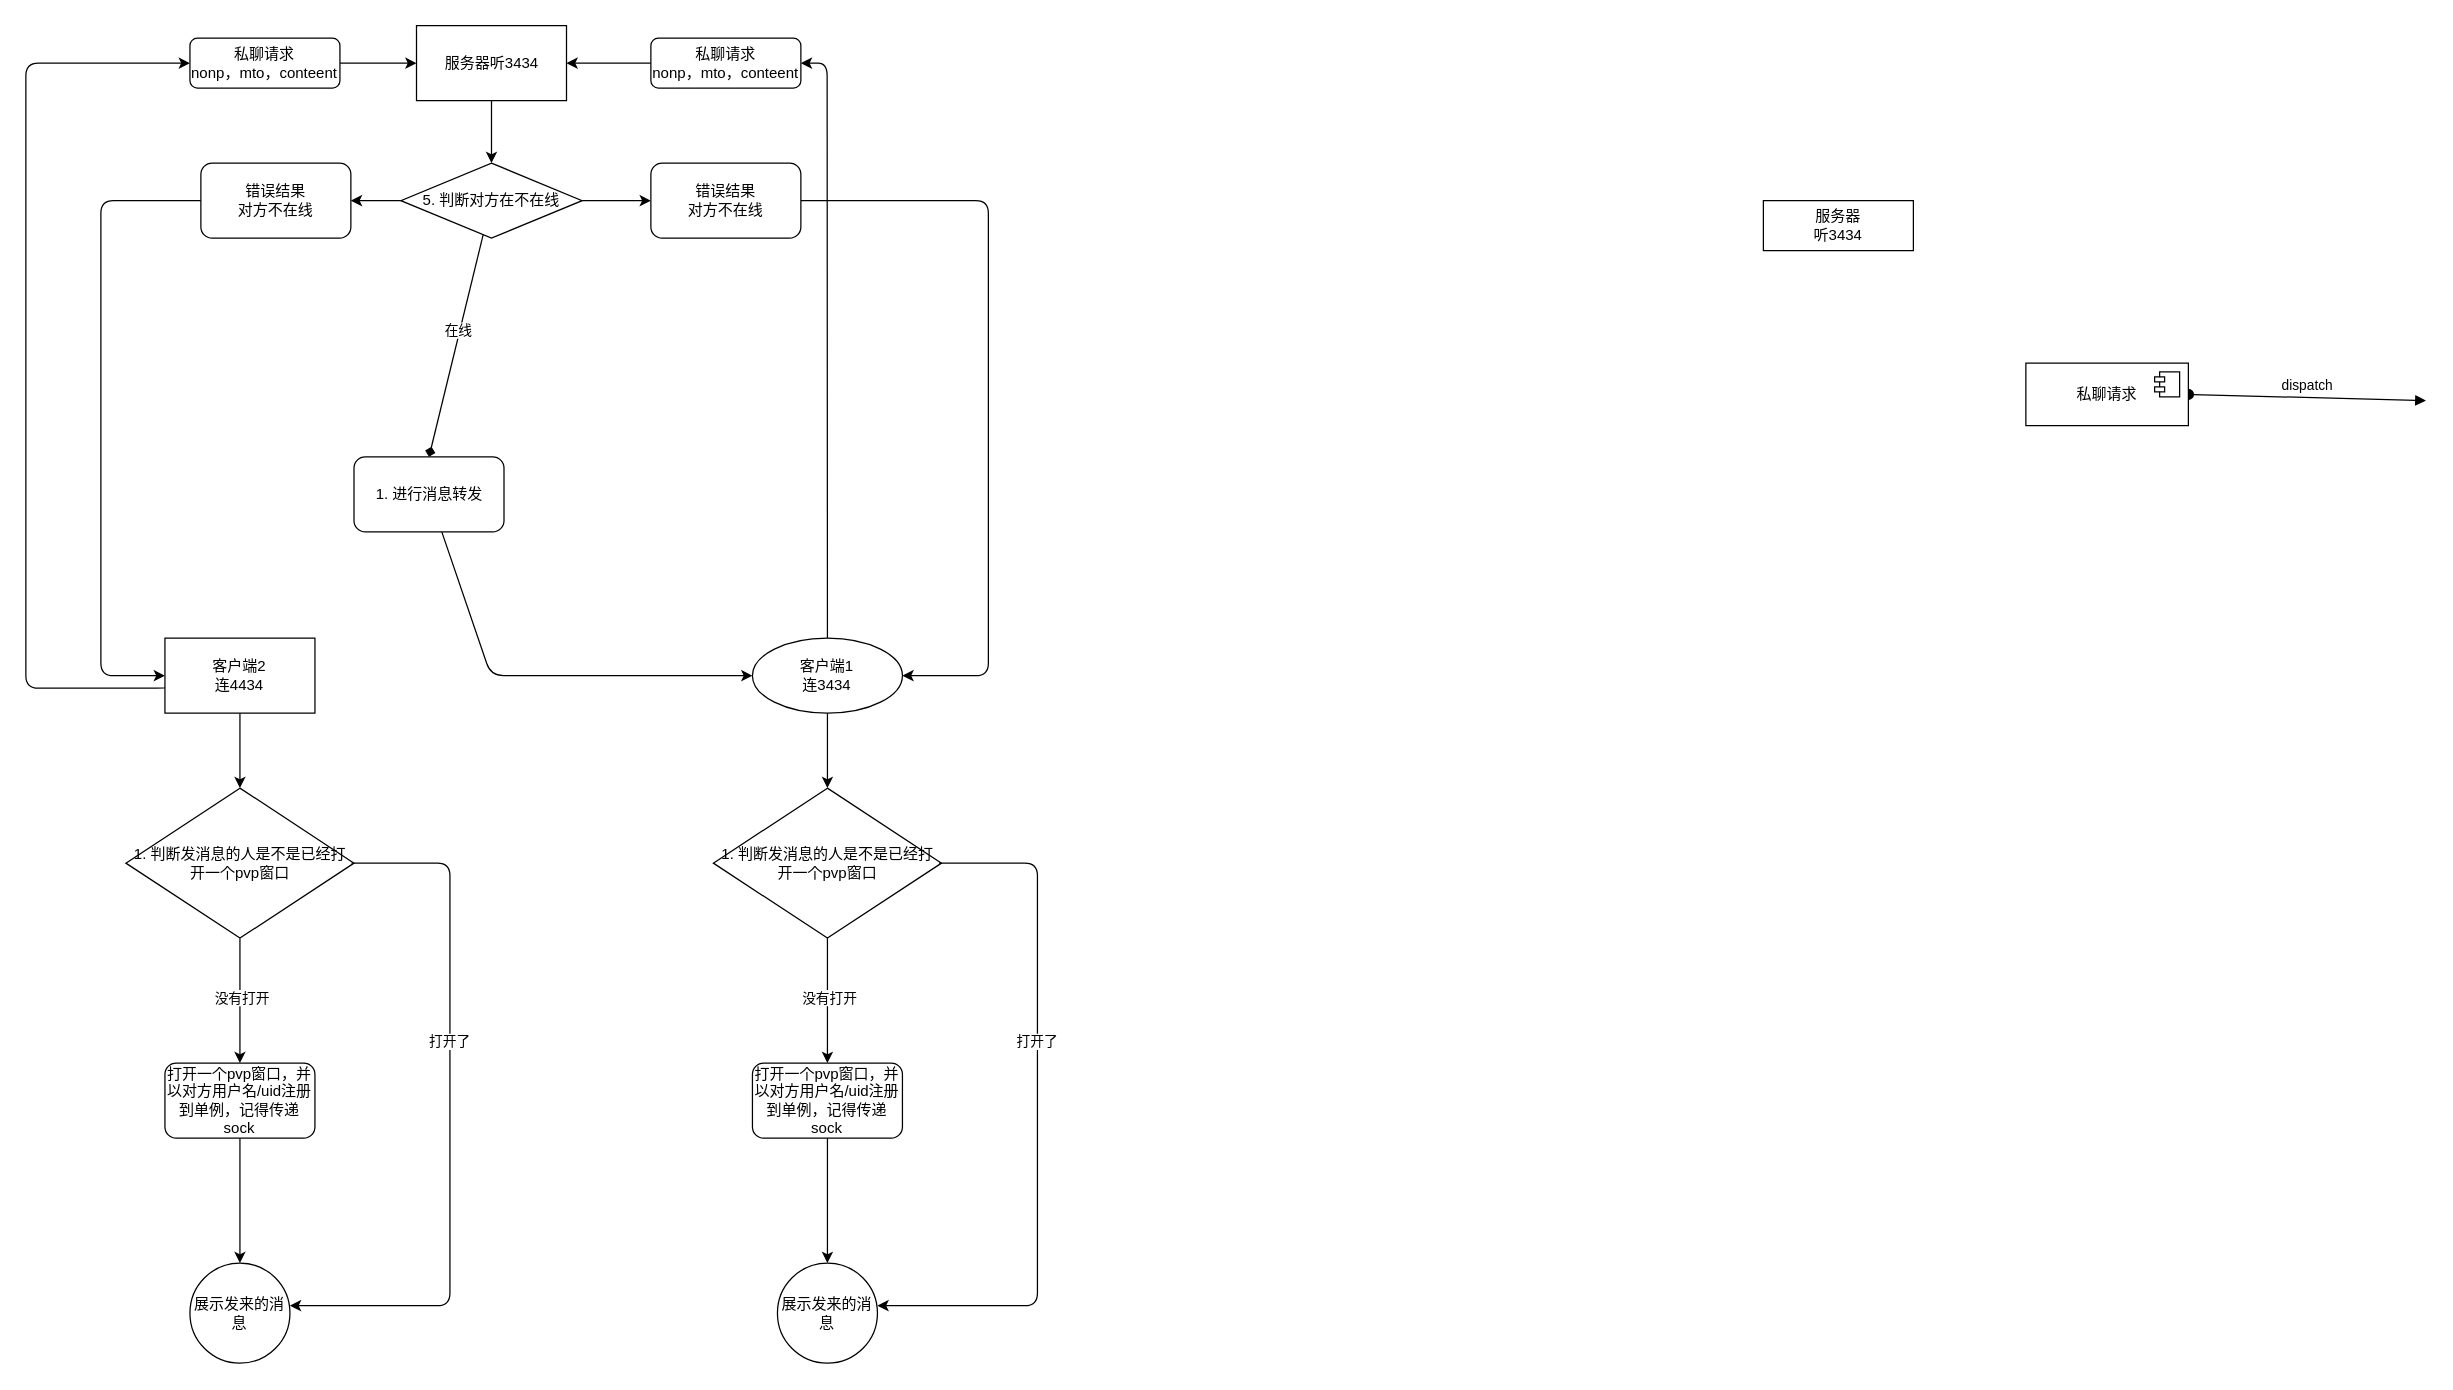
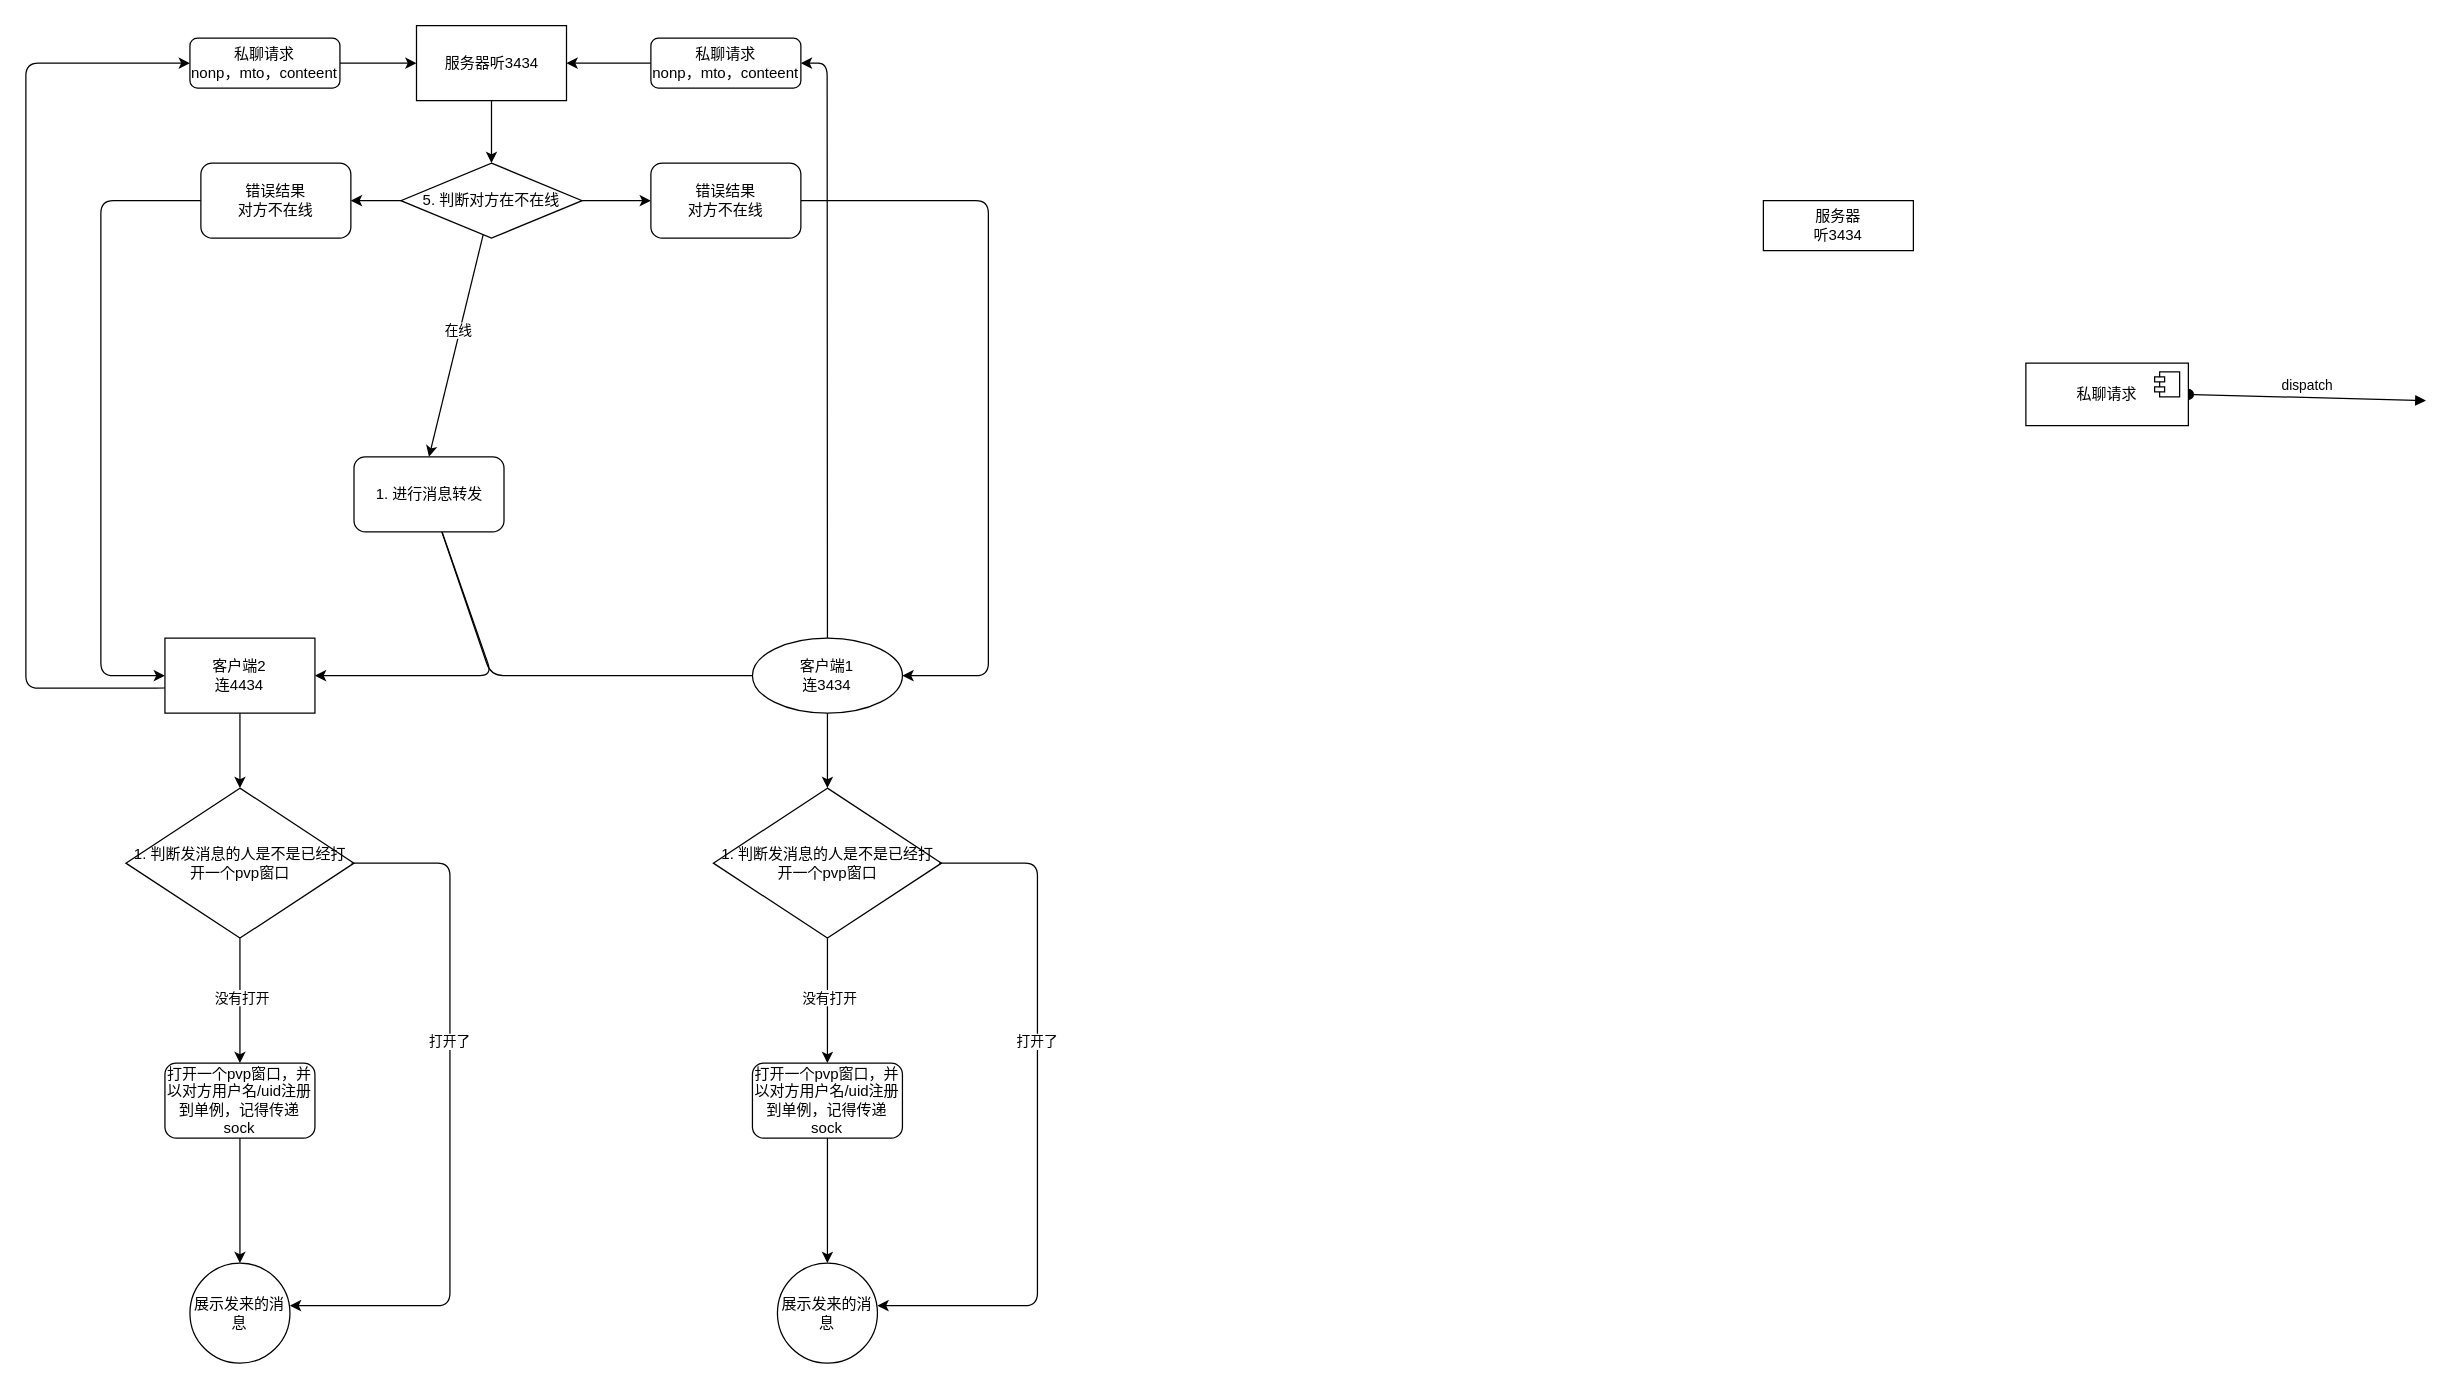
edge "5. 判断对方在不在线" -> "1. 进行消息转发": arrowhead diamond -> classic
edge "1. 进行消息转发" -> "客户端2 连4434": added
edge "1. 进行消息转发" -> "客户端1 连3434": arrowhead classic -> none
